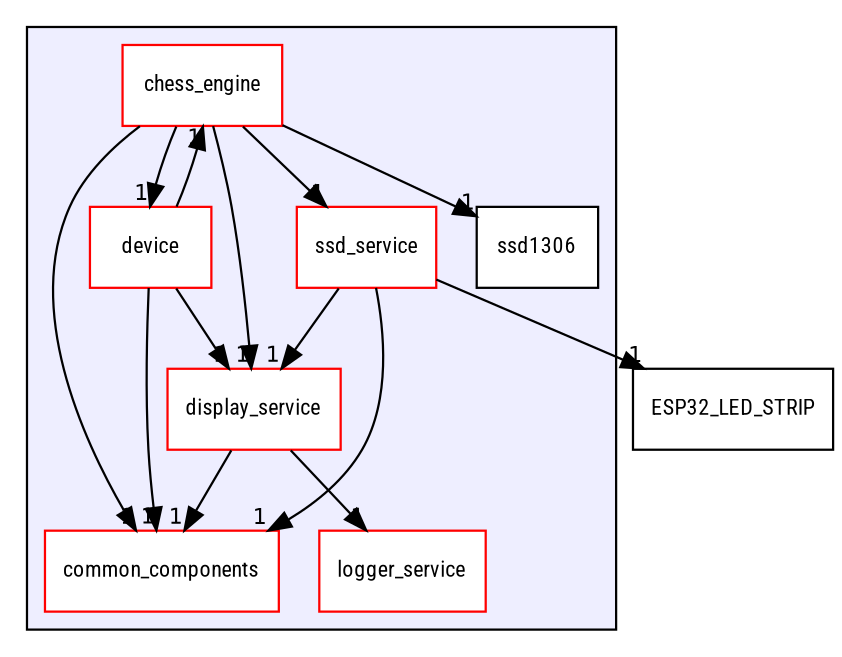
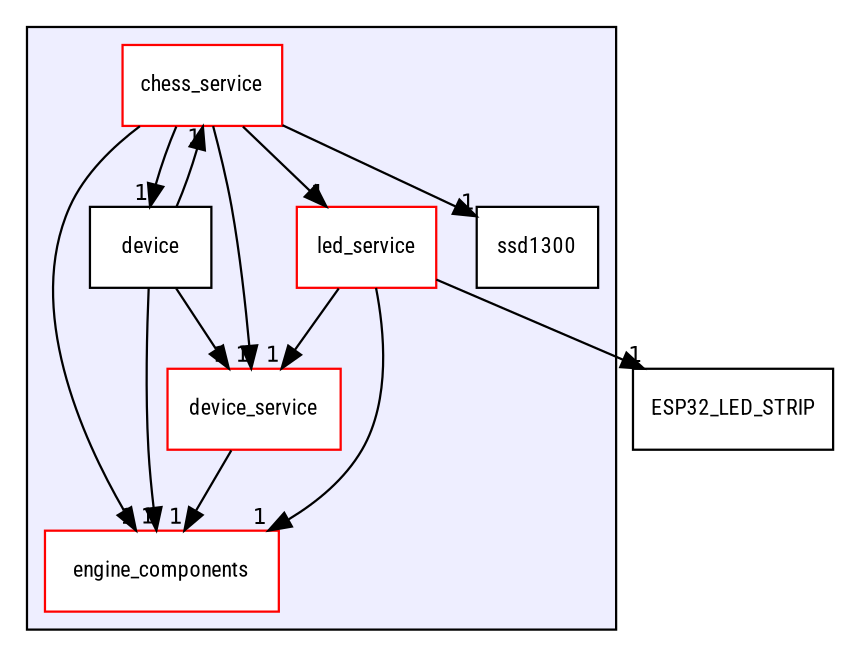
node "chess_engine": label "chess_engine" -> "chess_service"
node "device": color red -> black
node "ssd_service": label "ssd_service" -> "led_service"
node "ssd1306": label "ssd1306" -> "ssd1300"
node "display_service": label "display_service" -> "device_service"
node "common_components": label "common_components" -> "engine_components"
node "logger_service": removed
